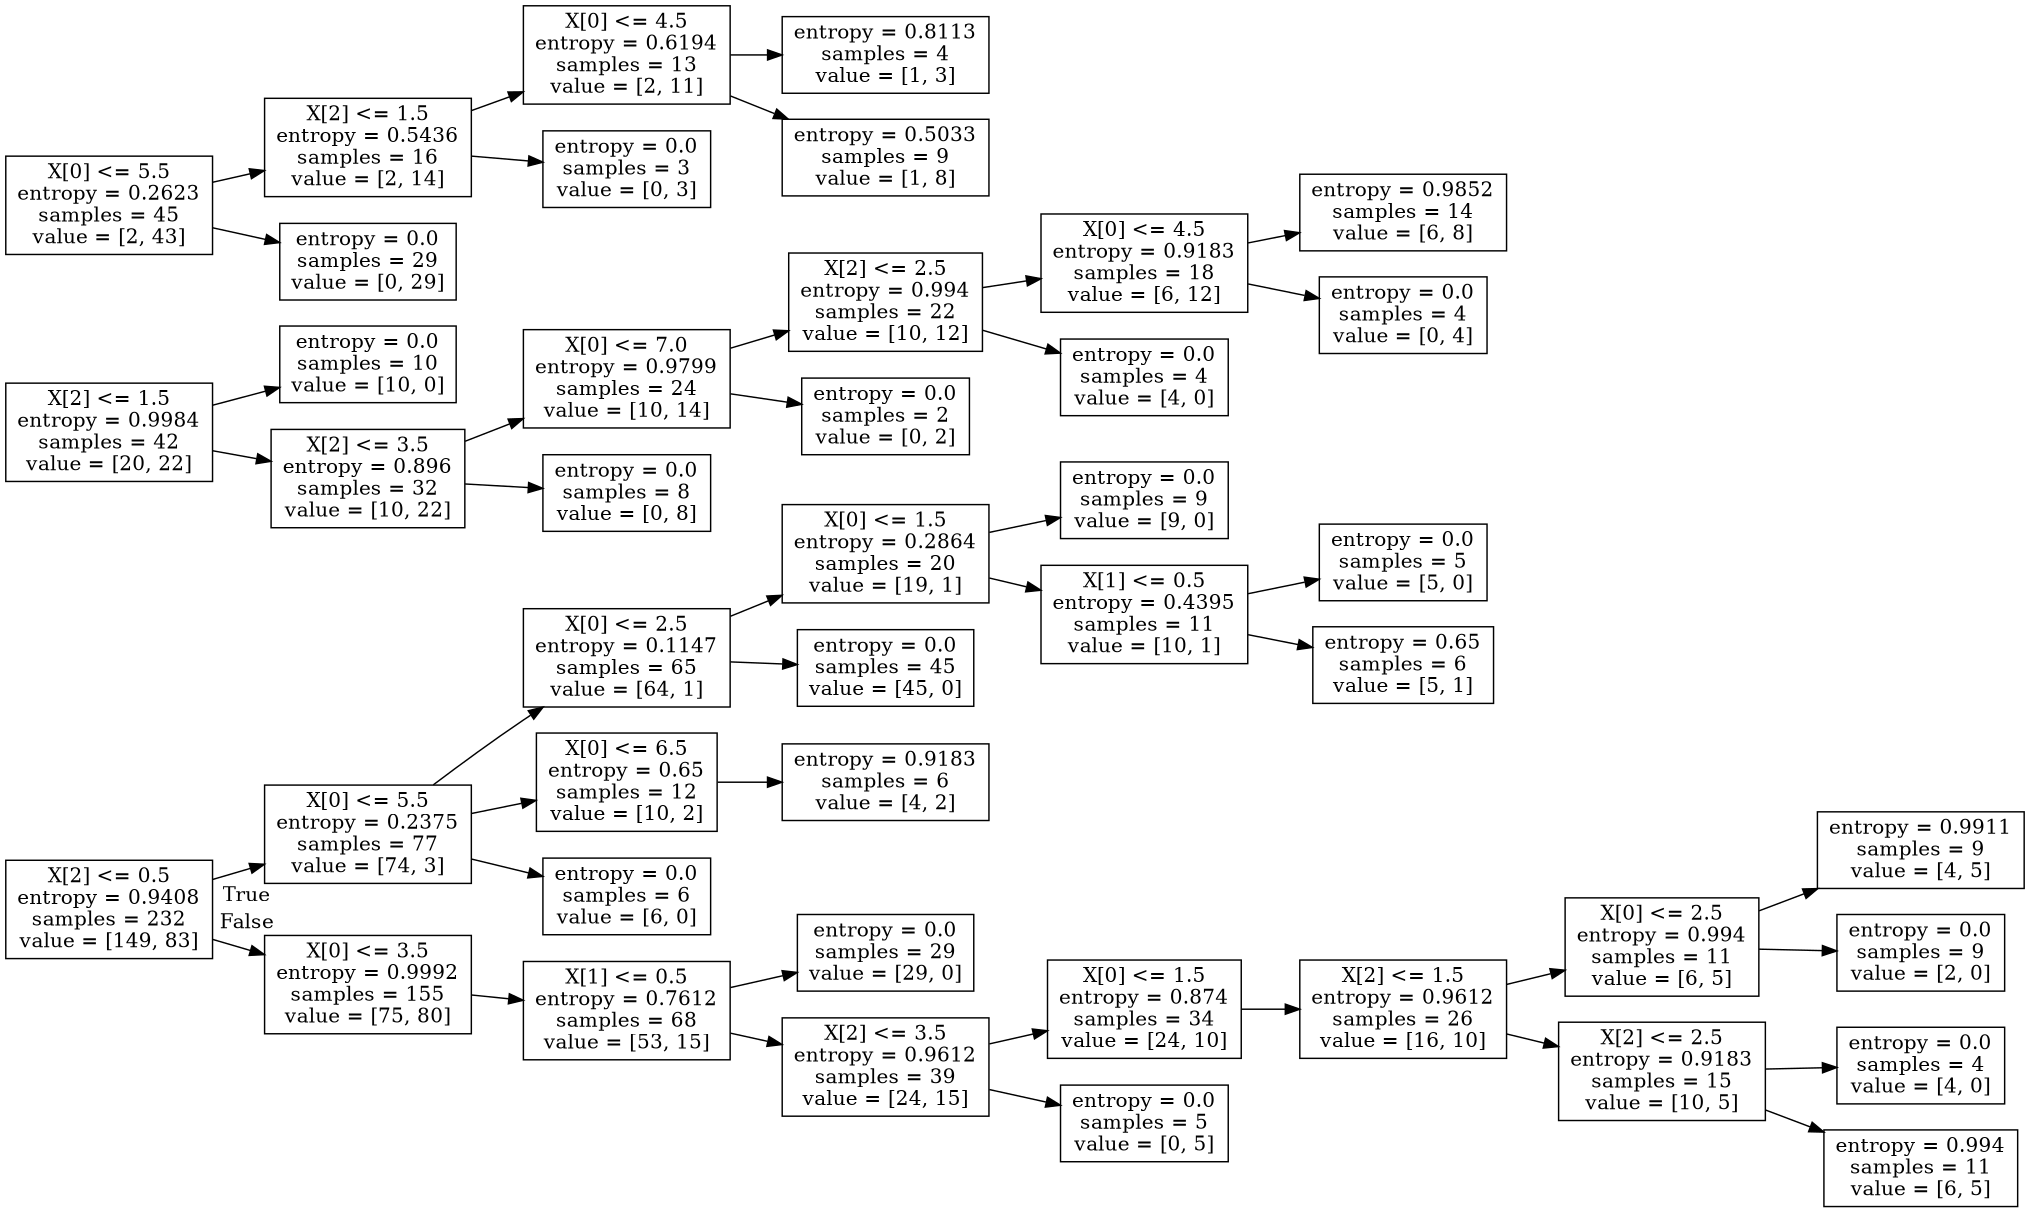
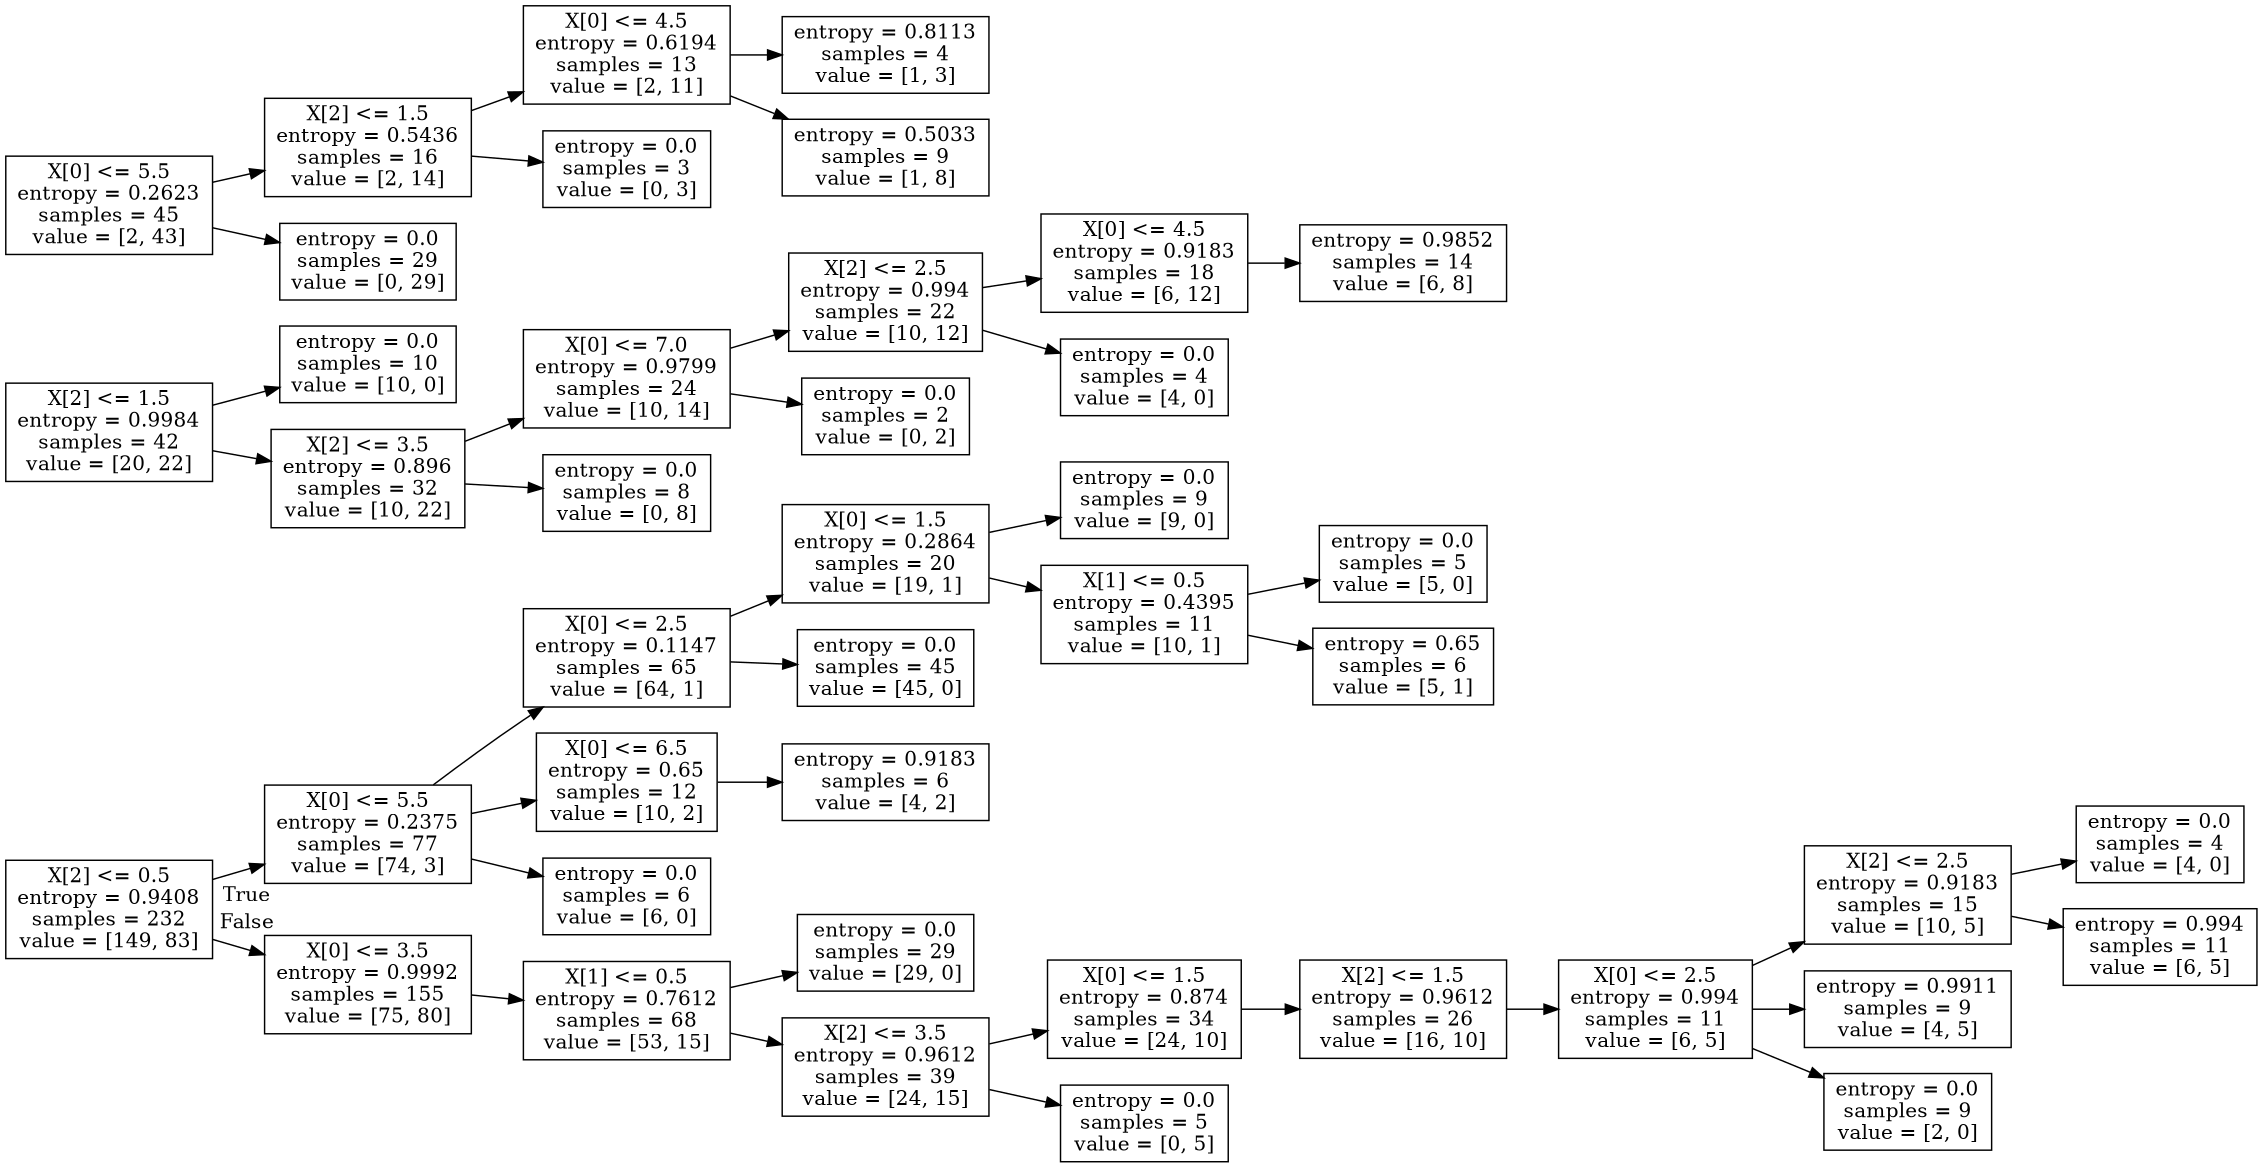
node "entropy = 0.0 samples = 4 value = [0, 4]": removed
edge "X[2] <= 1.5 entropy = 0.9612 samples = 26 value = [16, 10]" -> "X[2] <= 2.5 entropy = 0.9183 samples = 15 value = [10, 5]": now "X[0] <= 2.5 entropy = 0.994 samples = 11 value = [6, 5]" -> "X[2] <= 2.5 entropy = 0.9183 samples = 15 value = [10, 5]"
